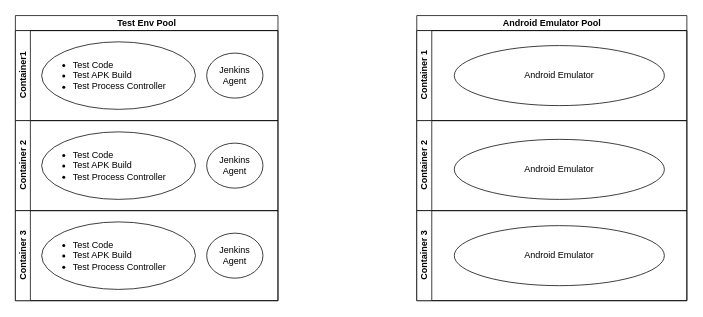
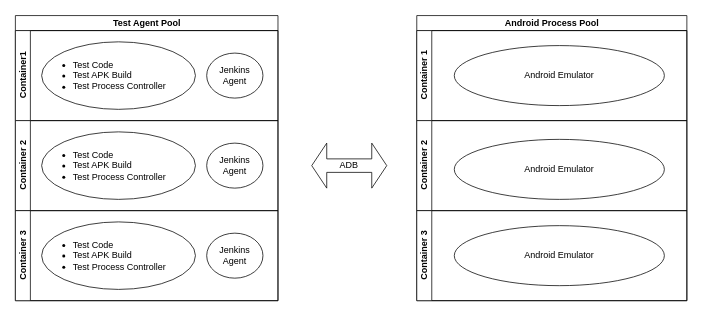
node "Test Env Pool": label "Test Env Pool" -> "Test Agent Pool"
node "Android Emulator Pool": label "Android Emulator Pool" -> "Android Process Pool"
node "ADB": added
